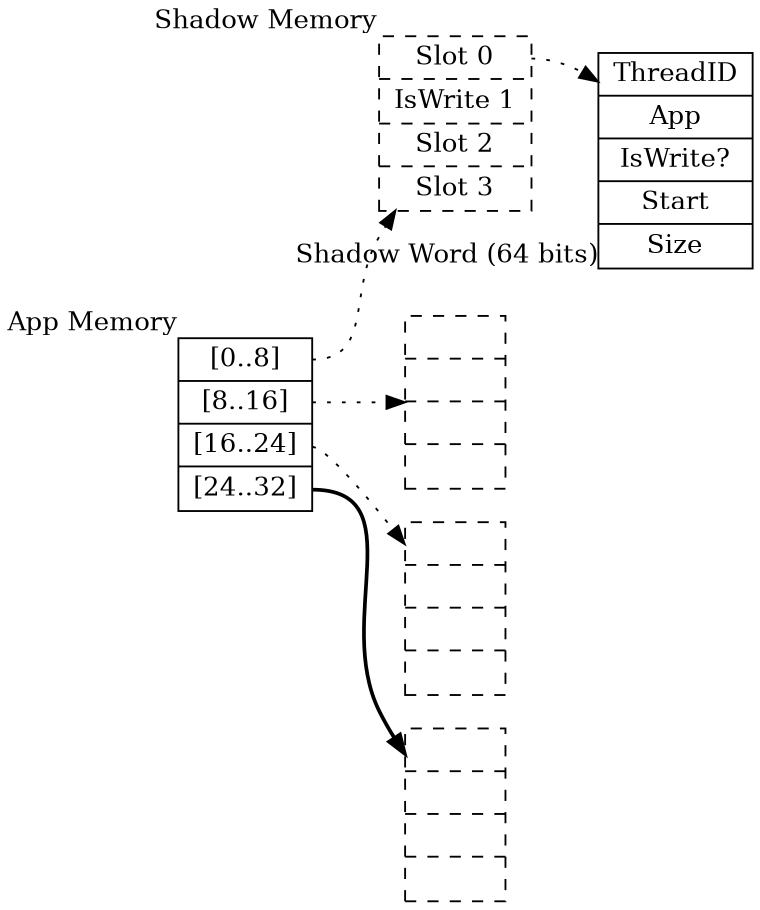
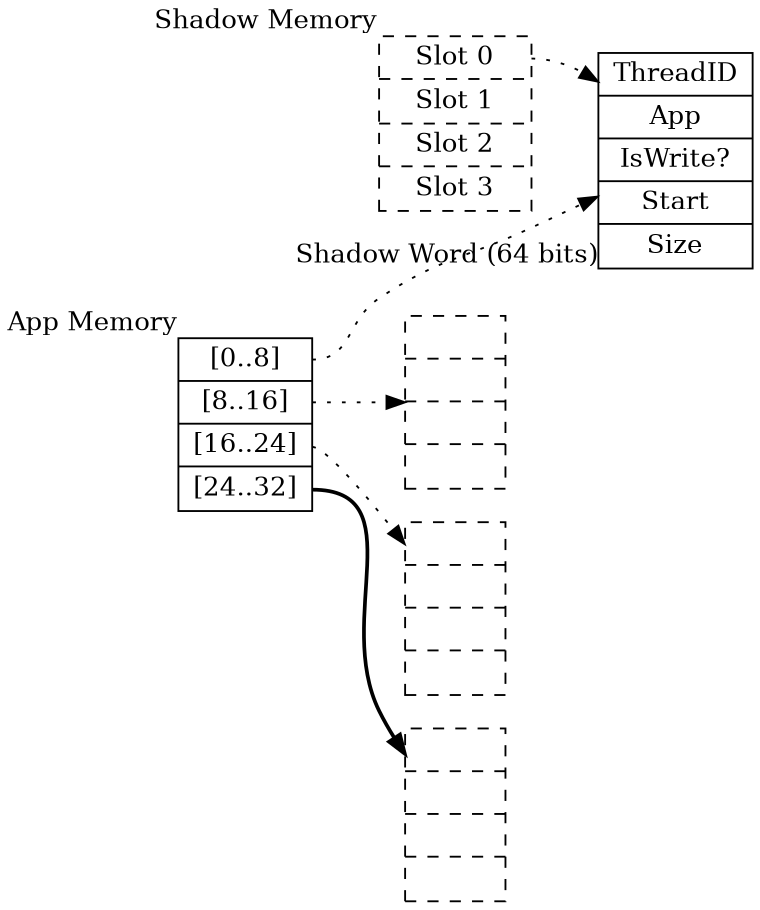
node "Slot 0": text "IsWrite 1" -> "Slot 1"
edge "[0..8]" -> "Slot 0": now "[0..8]" -> "ThreadID"
